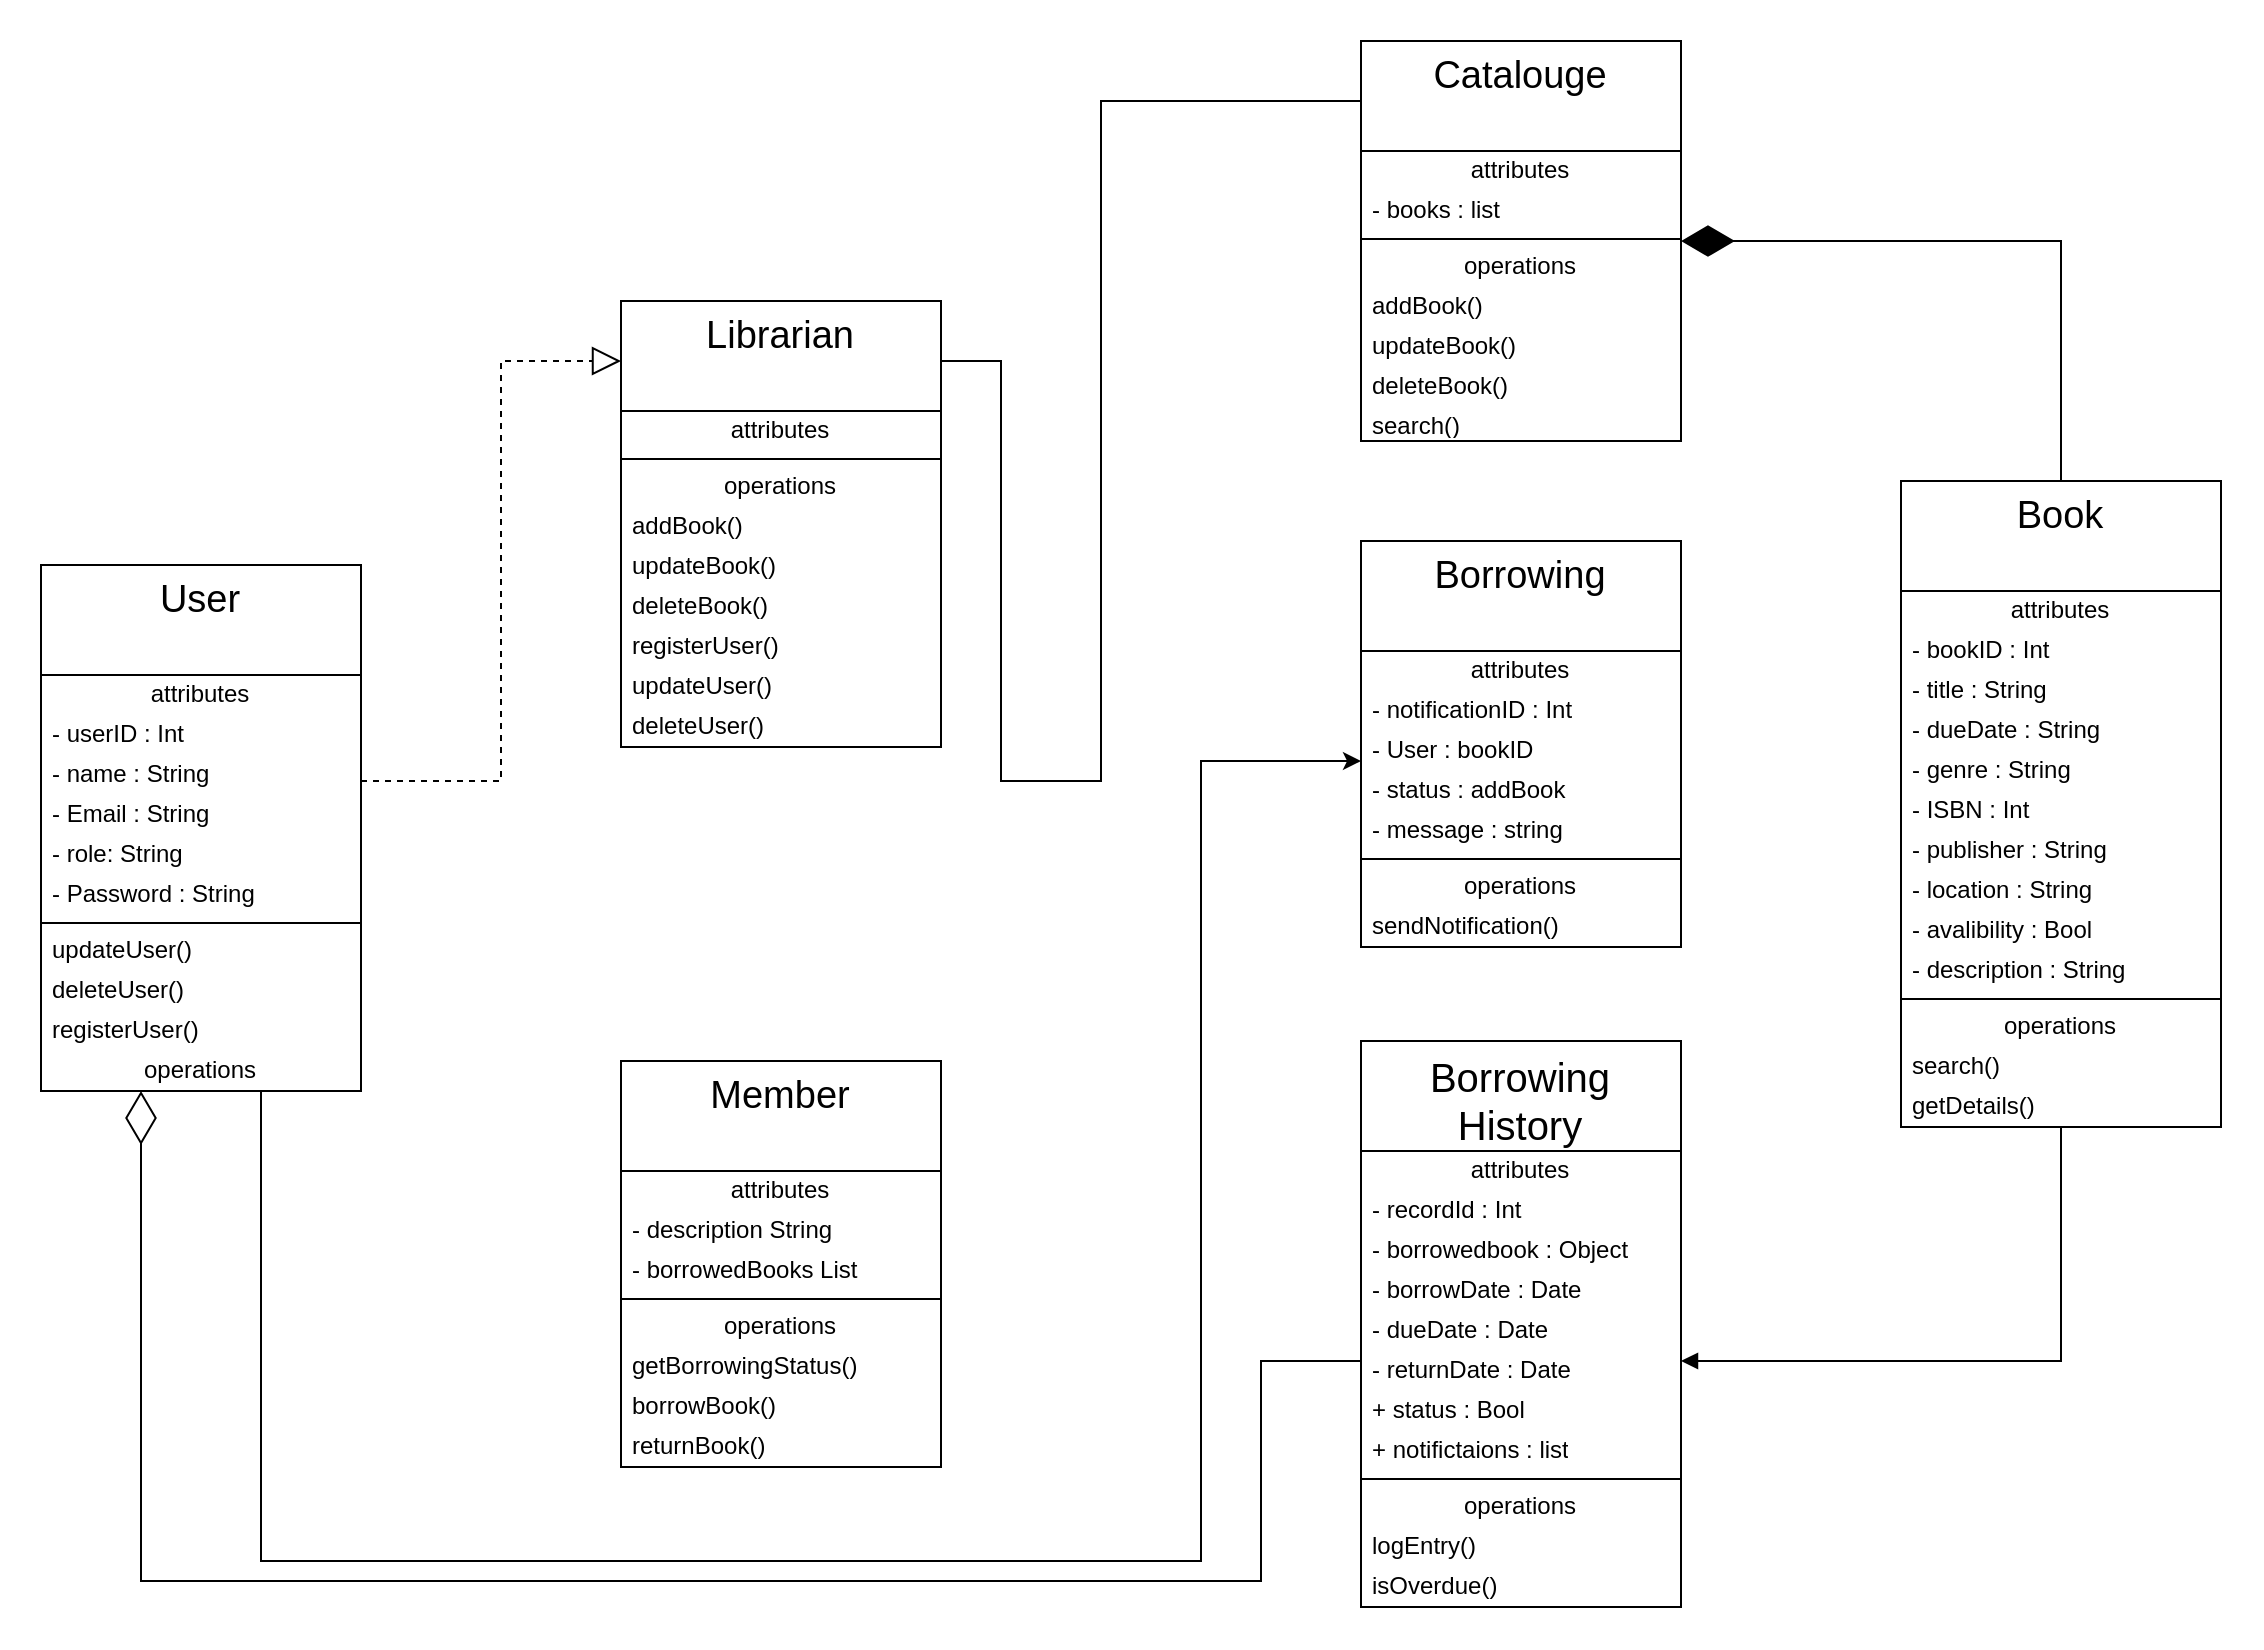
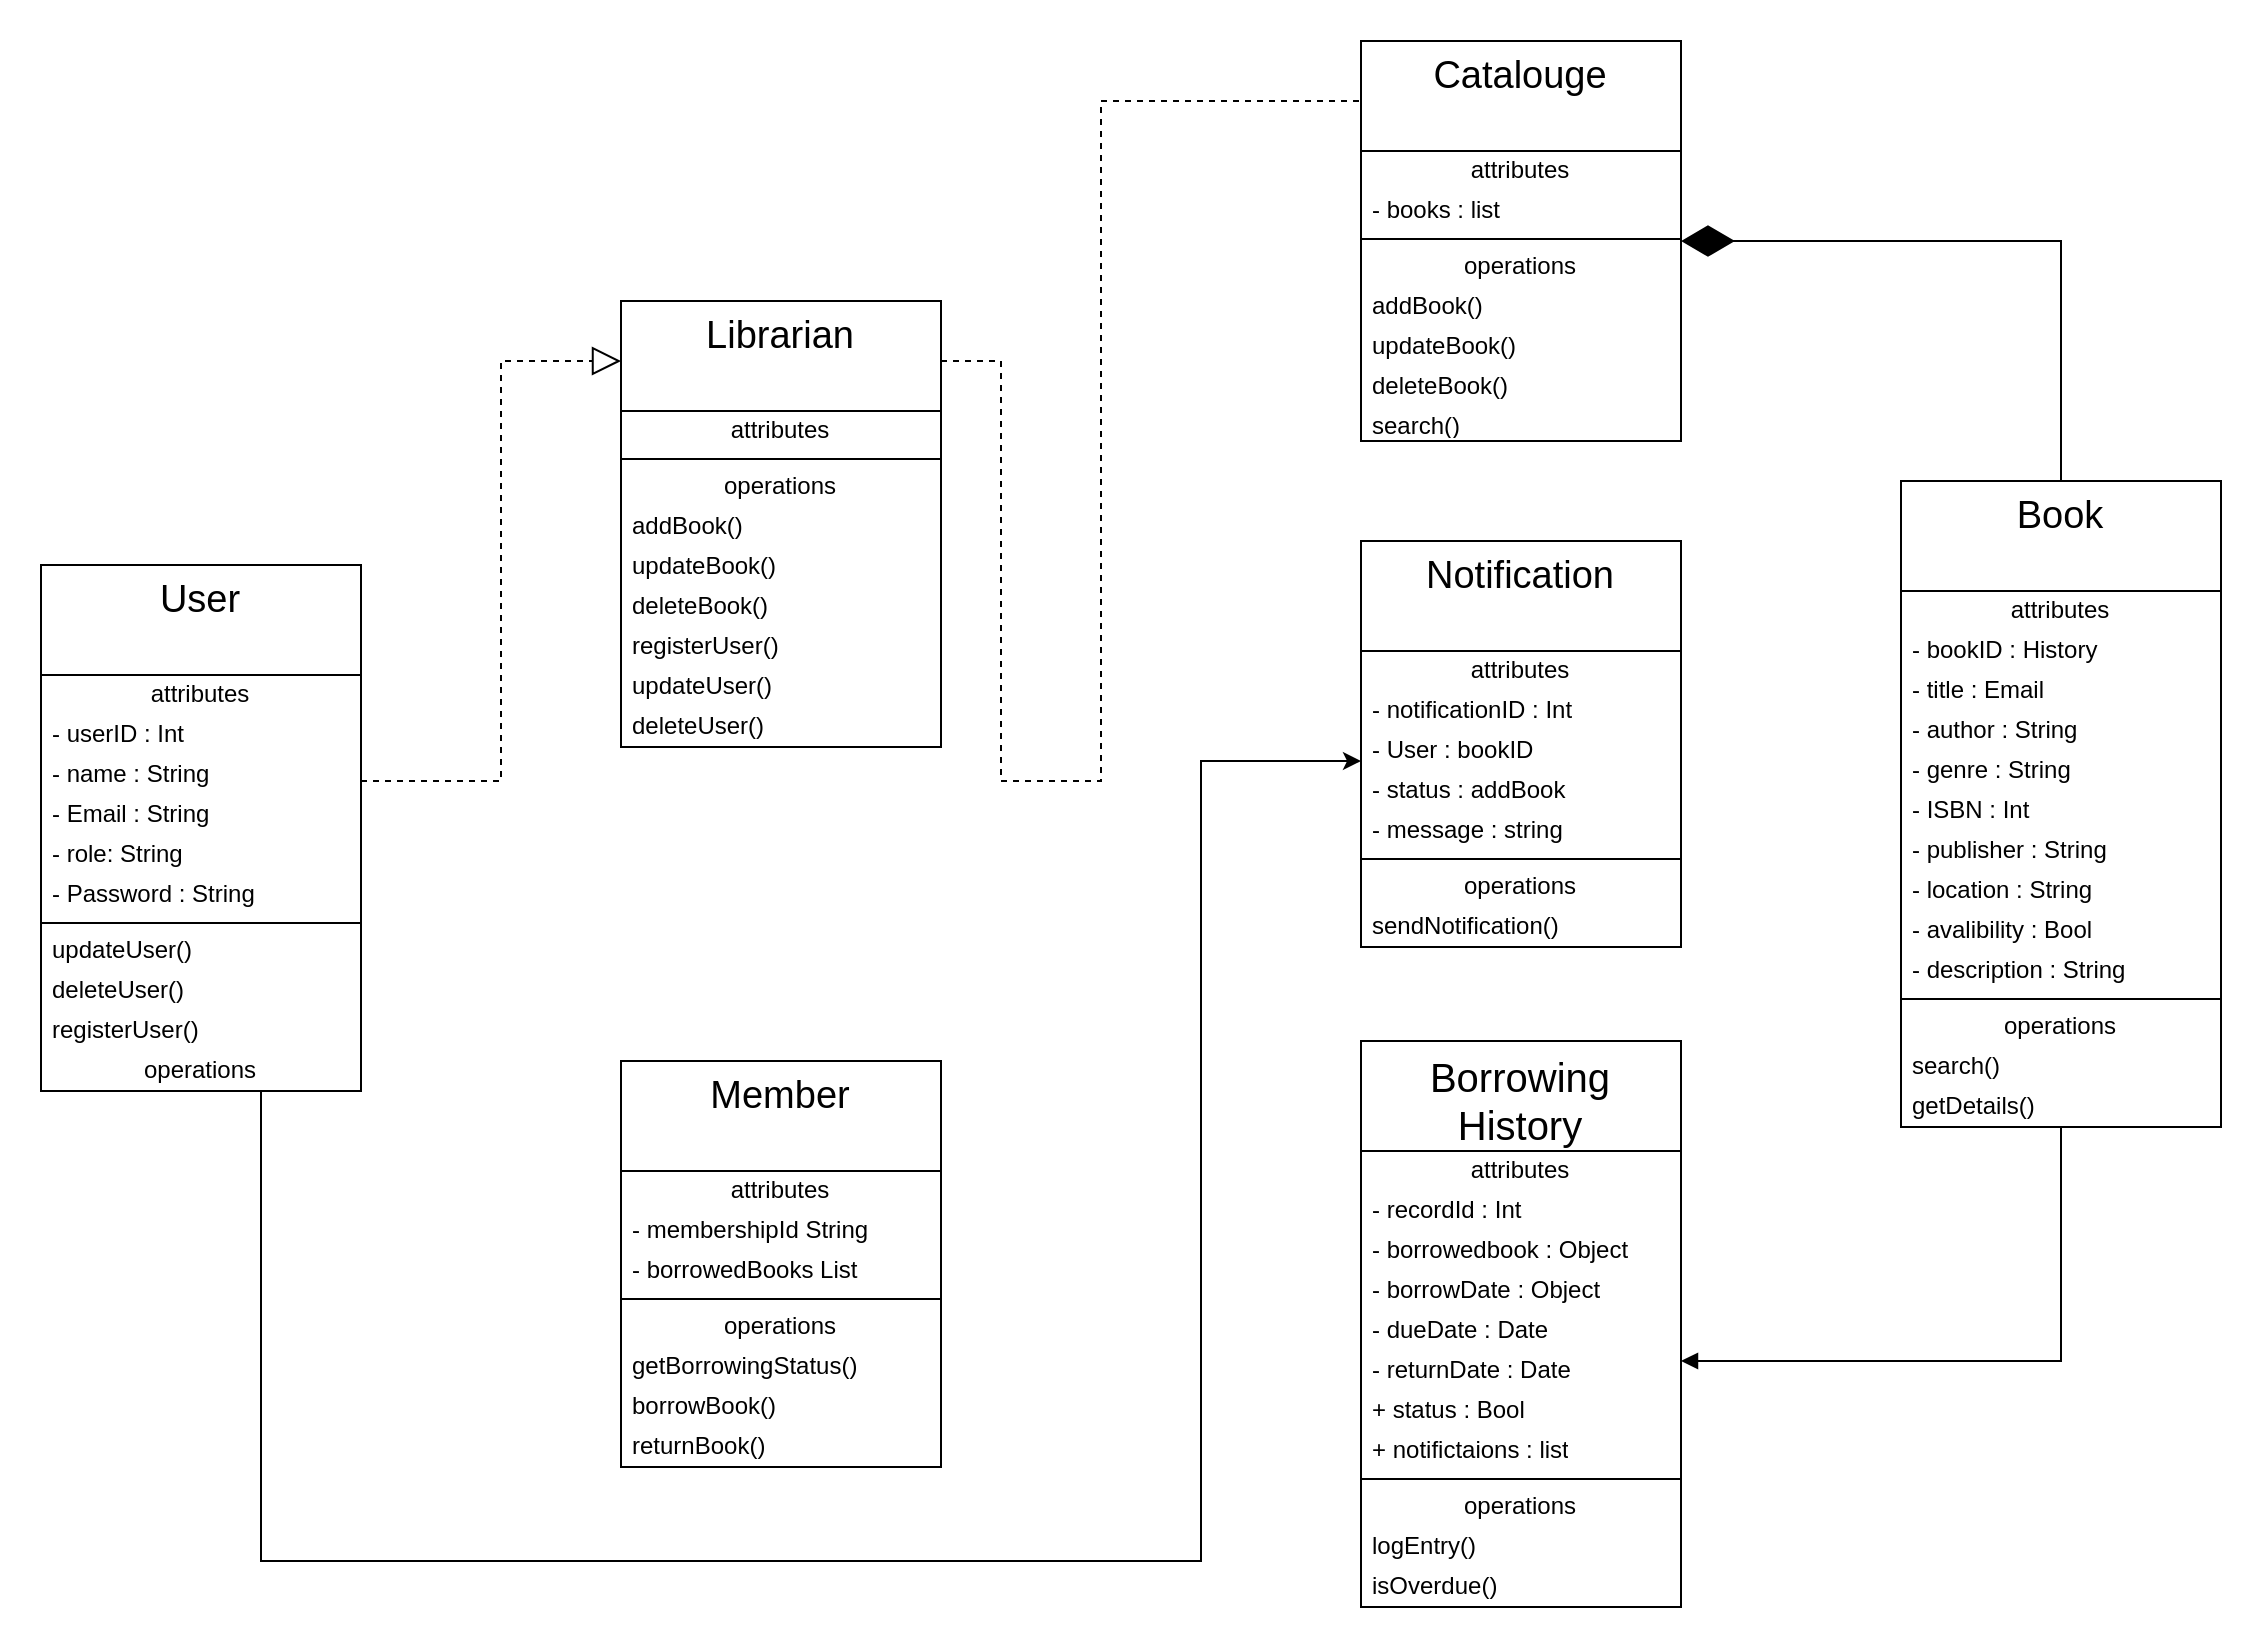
node "Borrowing": label "Borrowing" -> "Notification"
edge "Catalouge" -- "Librarian": style solid -> dashed
node "- bookID : Int": label "- bookID : Int" -> "- bookID : History"
node "- title : String": label "- title : String" -> "- title : Email"
node "- dueDate : String": label "- dueDate : String" -> "- author : String"
node "- description String": label "- description String" -> "- membershipId String"
node "- borrowDate : Date": label "- borrowDate : Date" -> "- borrowDate : Object"
edge "Borrowing History" -> "User": removed
